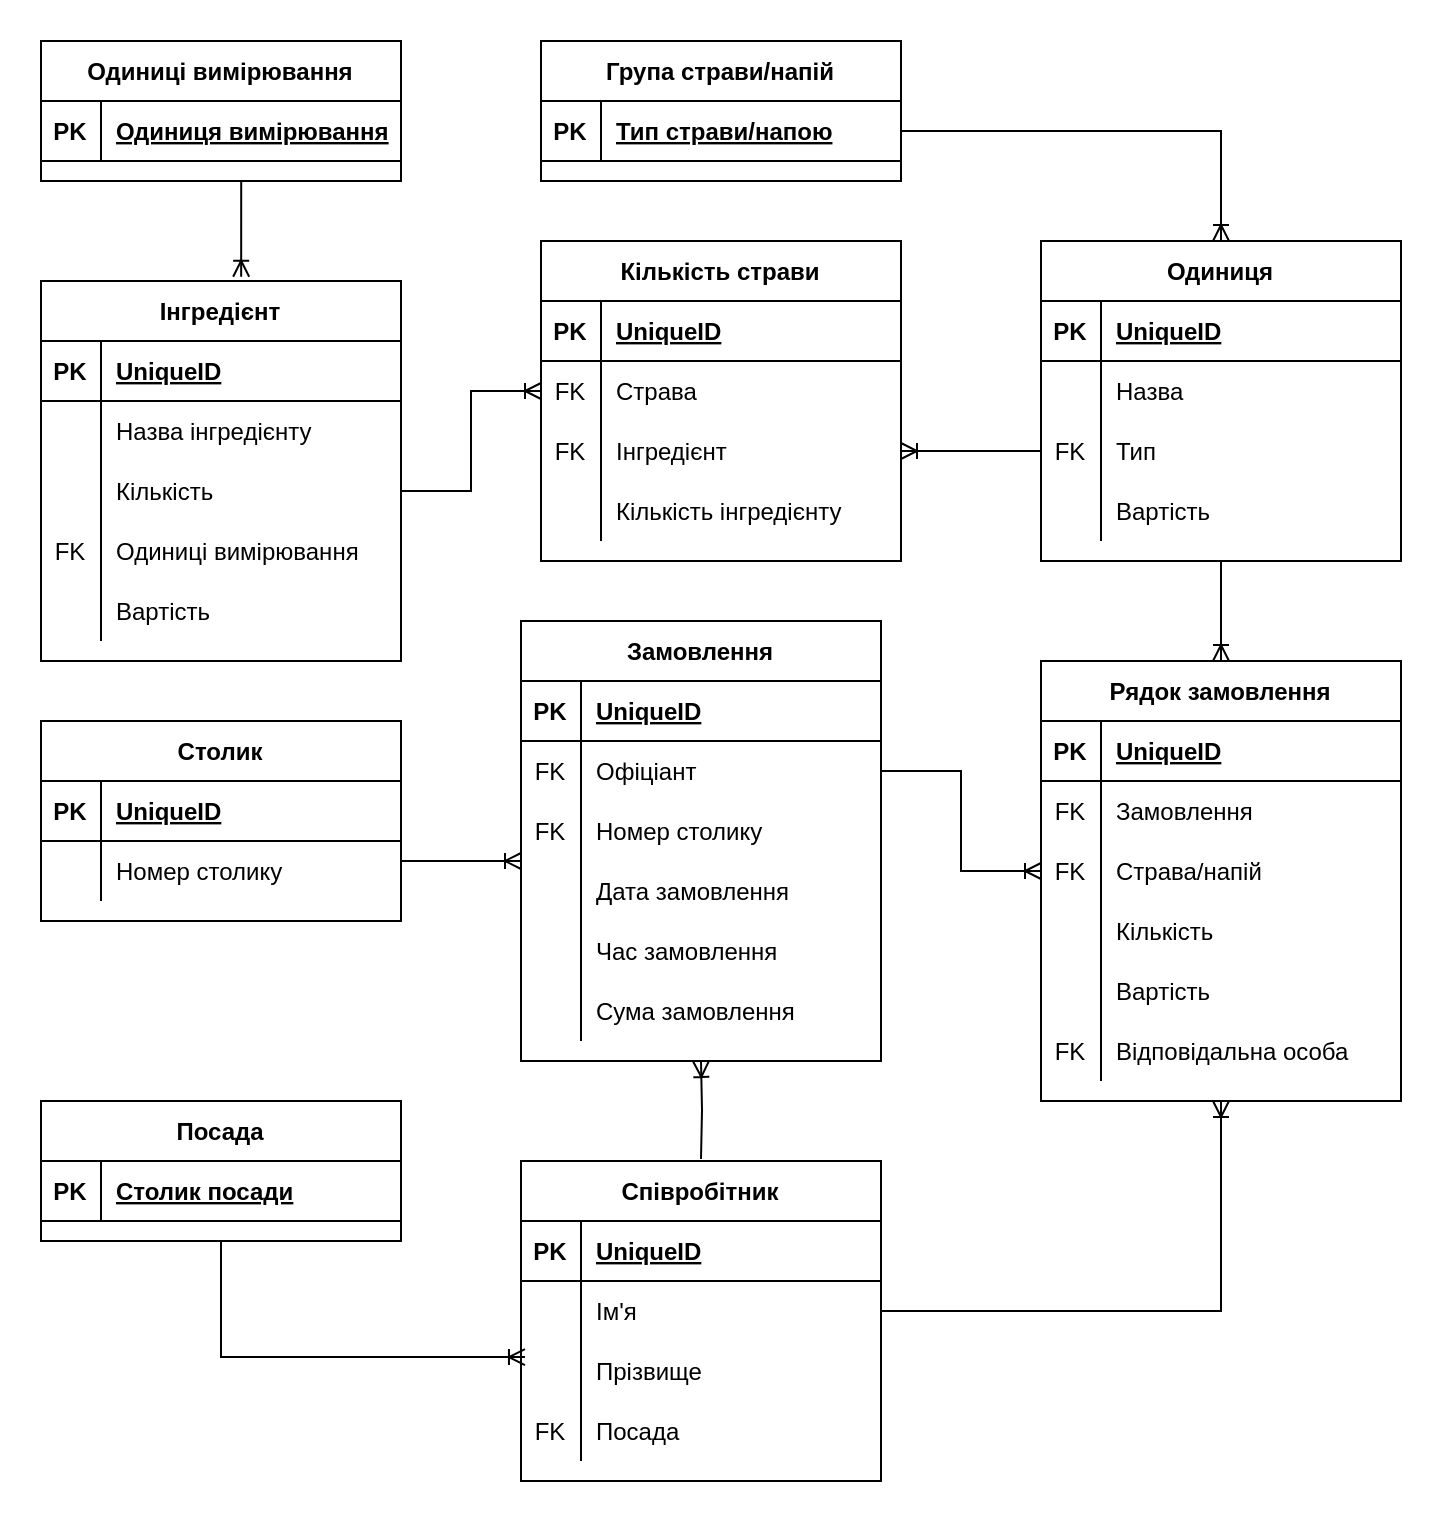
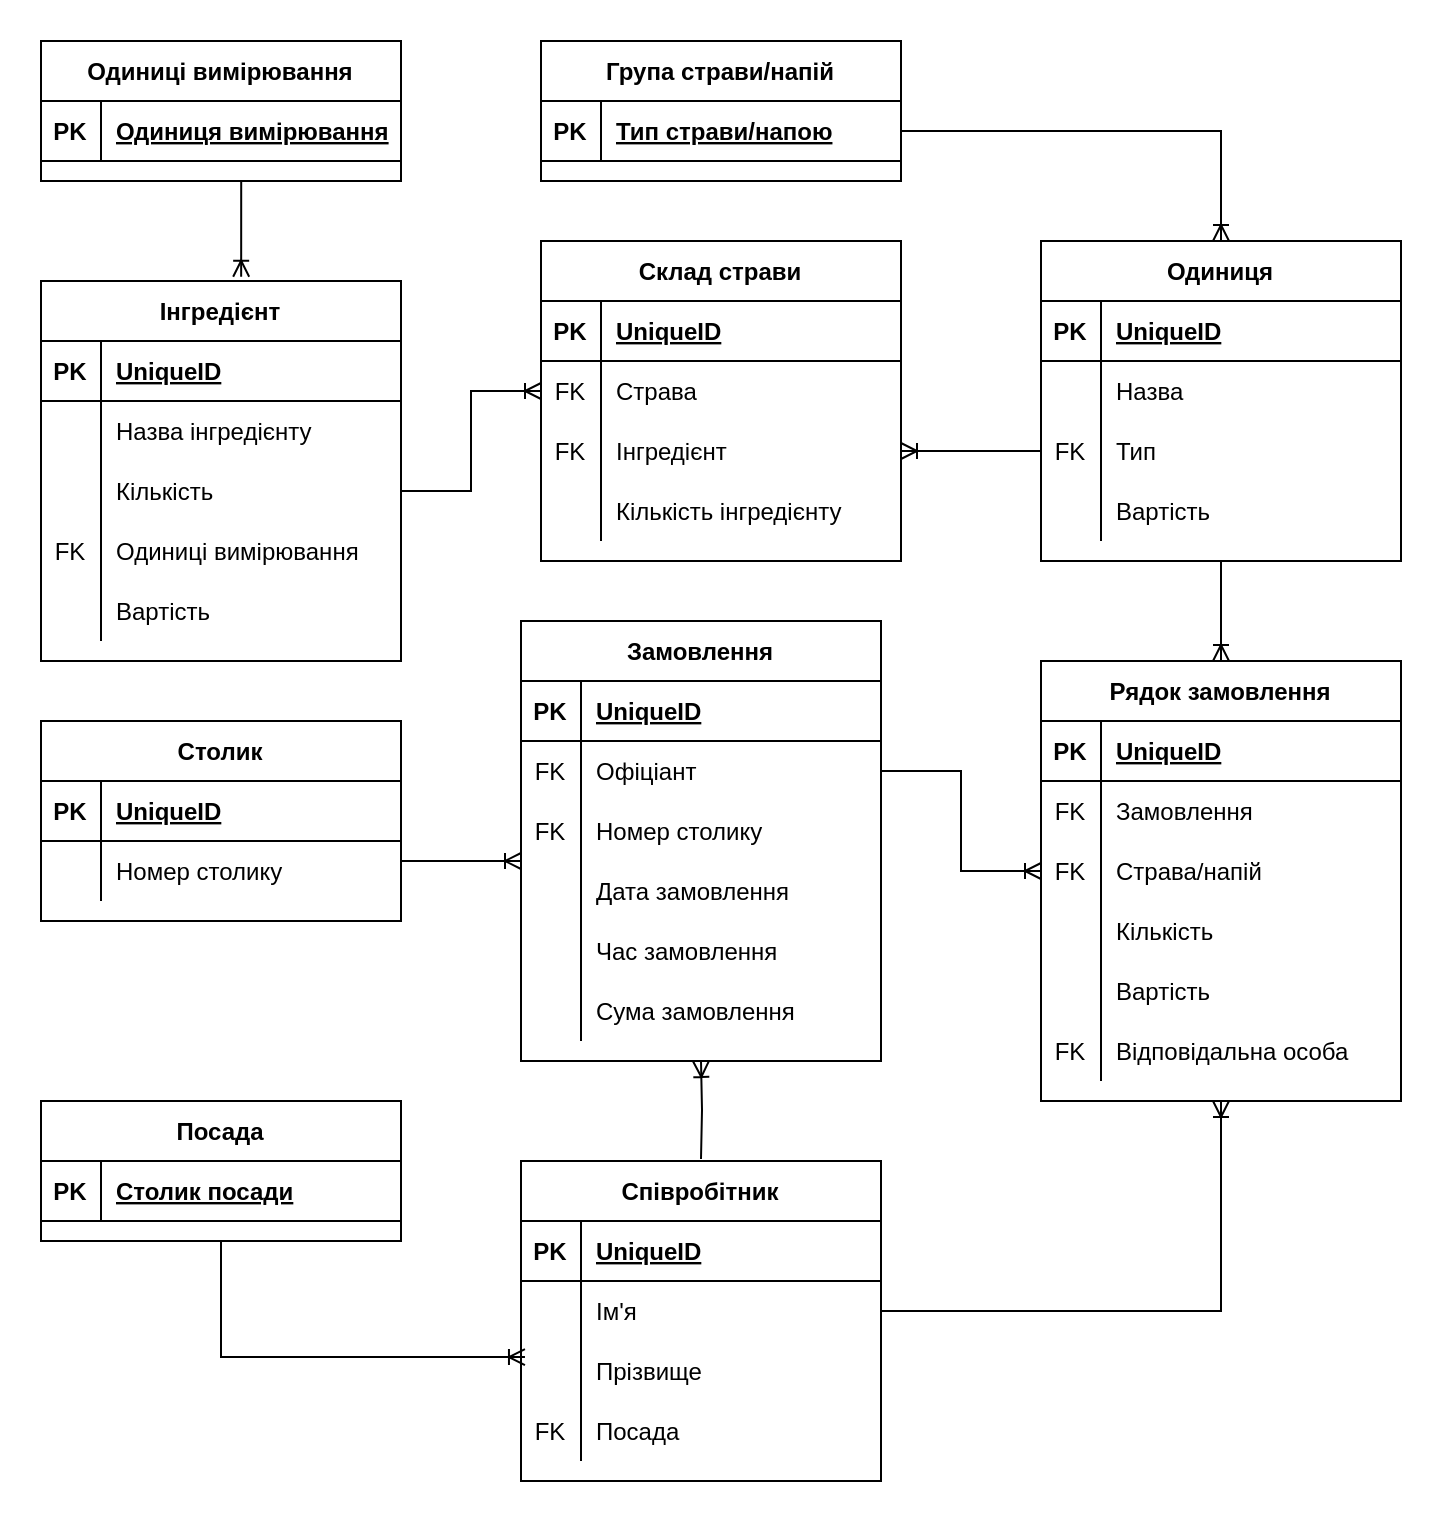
node "Кількість страви": label "Кількість страви" -> "Склад страви"
